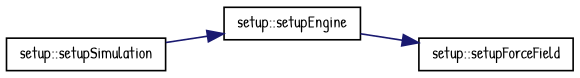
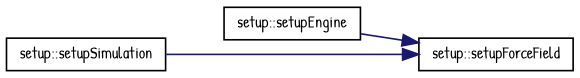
edge "setup::setupSimulation" -> "setup::setupEngine": now "setup::setupSimulation" -> "setup::setupForceField"
